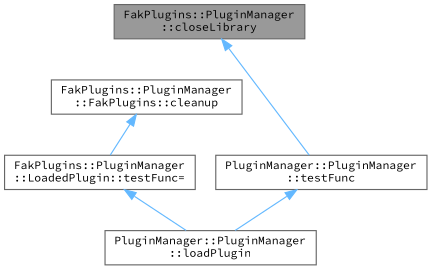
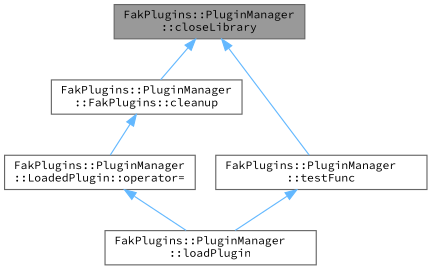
edge "FakPlugins::PluginManager ::FakPlugins::cleanup" -> "FakPlugins::PluginManager ::closeLibrary": added
node "FakPlugins::PluginManager ::LoadedPlugin::testFunc=": label "FakPlugins::PluginManager ::LoadedPlugin::testFunc=" -> "FakPlugins::PluginManager ::LoadedPlugin::operator="
node "PluginManager::PluginManager ::testFunc": label "PluginManager::PluginManager ::testFunc" -> "FakPlugins::PluginManager ::testFunc"
node "PluginManager::PluginManager ::loadPlugin": label "PluginManager::PluginManager ::loadPlugin" -> "FakPlugins::PluginManager ::loadPlugin"
